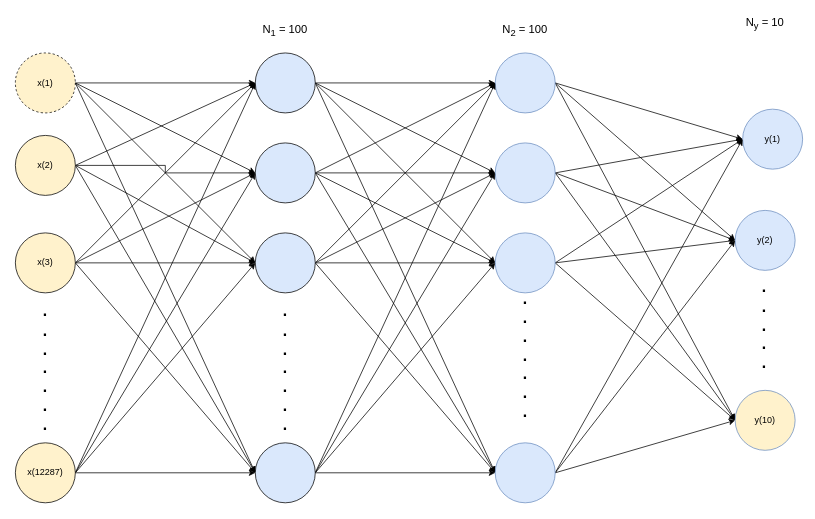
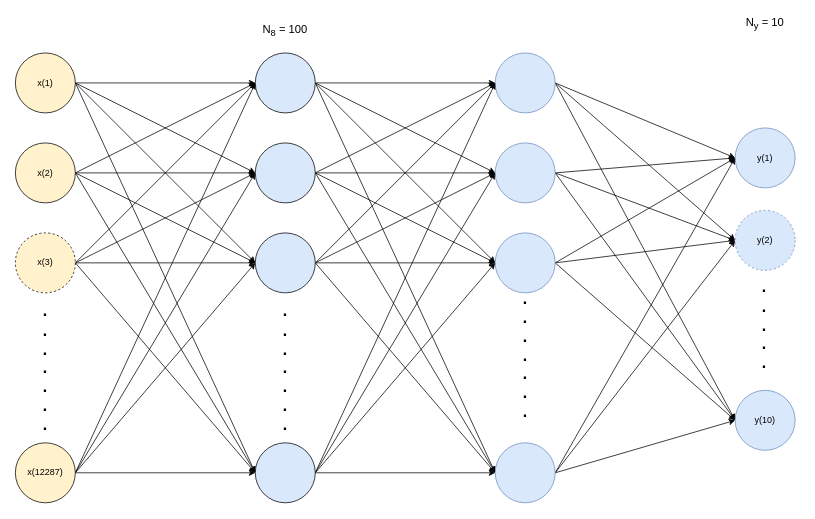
node "N1 = 100": label "N1 = 100" -> "N8 = 100"
node "N2 = 100": removed
node "x(1)": style dashed -> solid
node "y(1)": moved (773, 139) -> (765, 158)
node "x(2)": moved (45, 165) -> (45, 173)
node "y(2)": style solid -> dashed
node "x(3)": style solid -> dashed
node "y(10)": fillcolor #fff2cc -> #dae8fc
